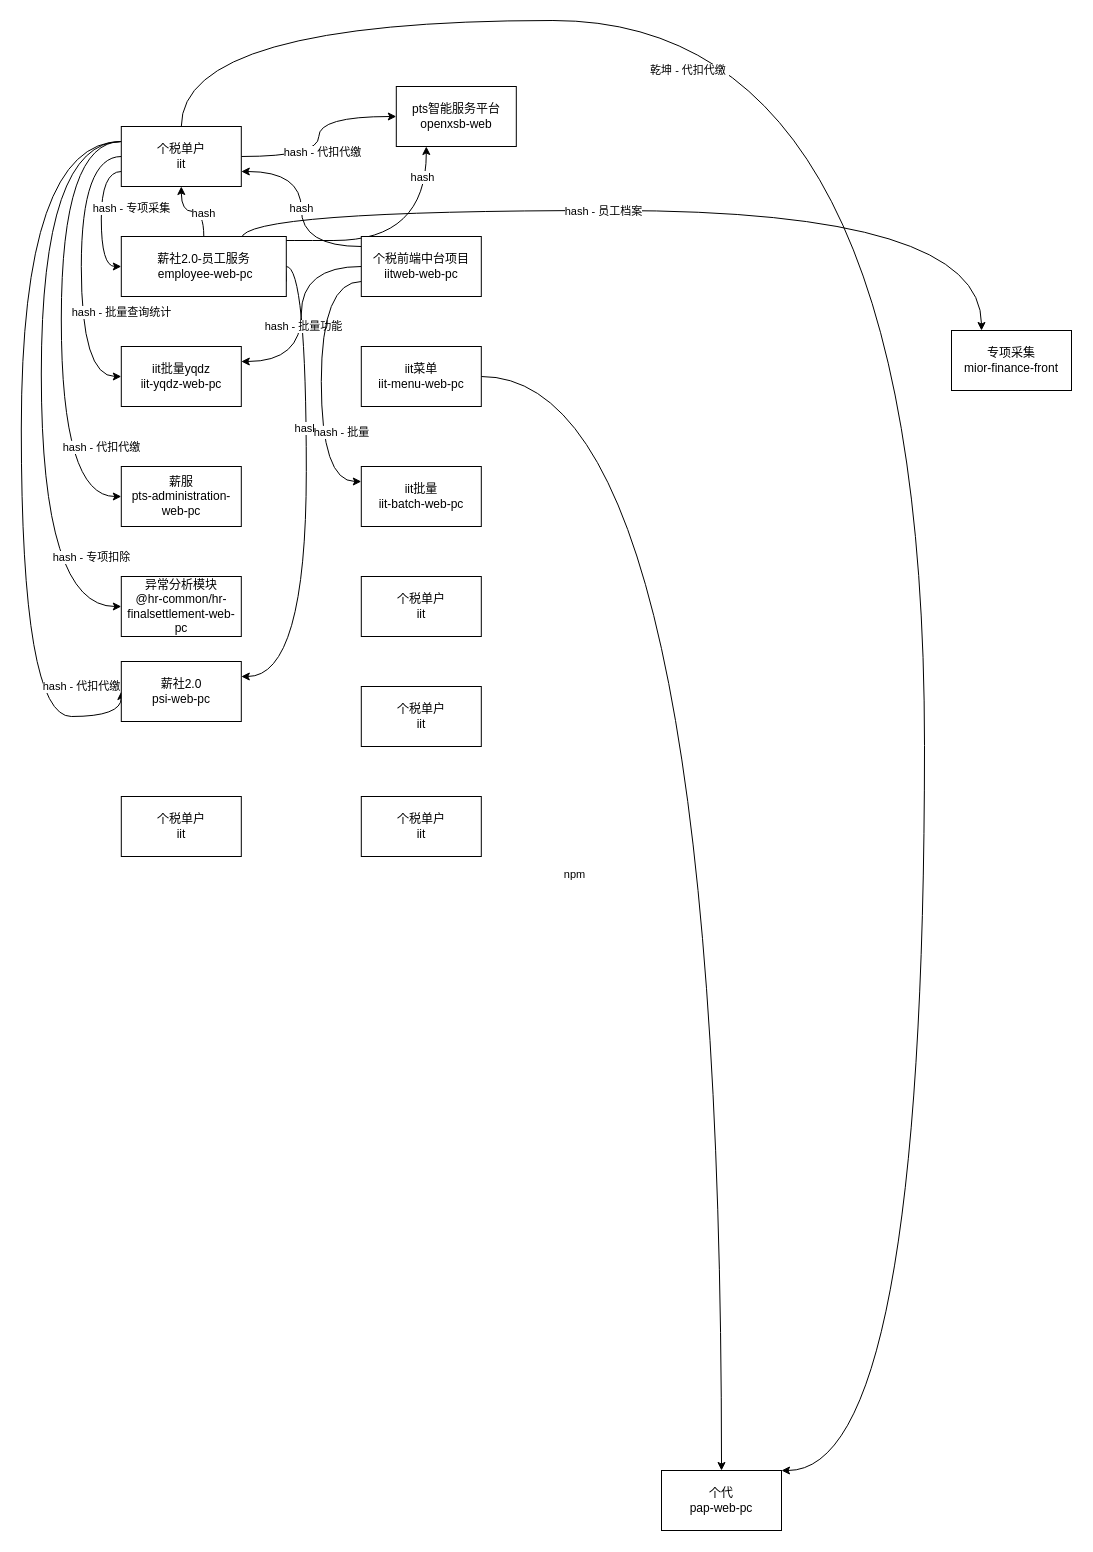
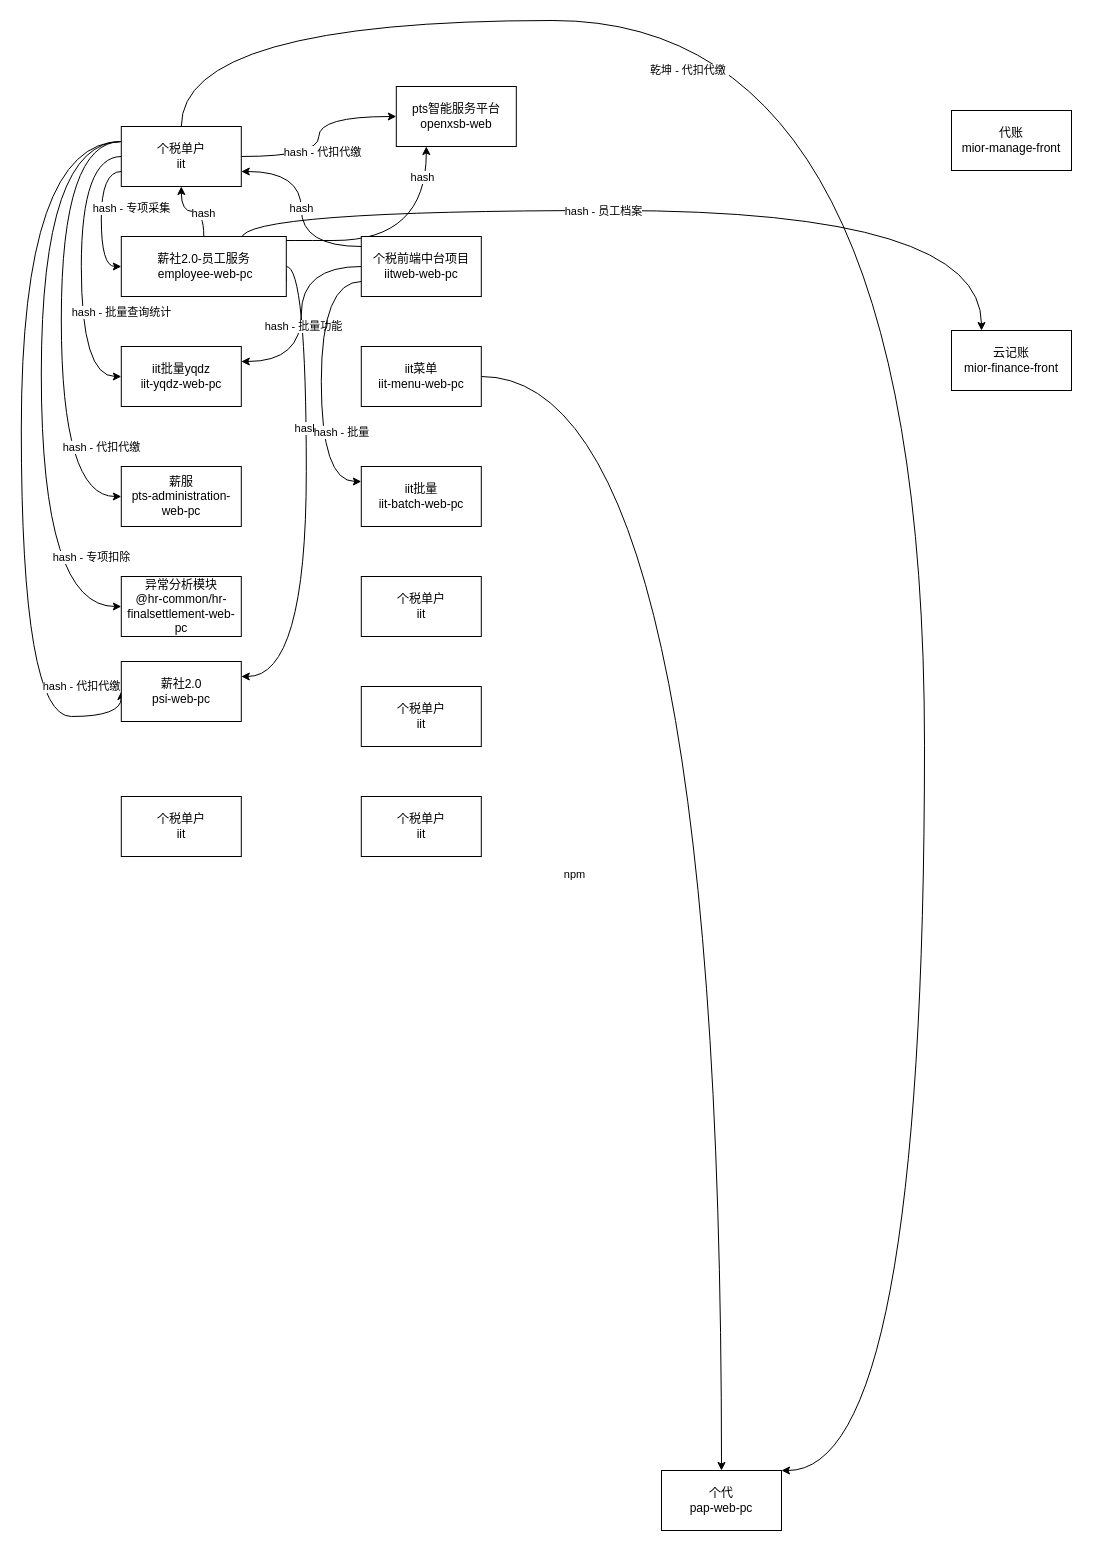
node "代账 mior-manage-front": added
node "专项采集 mior-finance-front": label "专项采集 mior-finance-front" -> "云记账 mior-finance-front"
